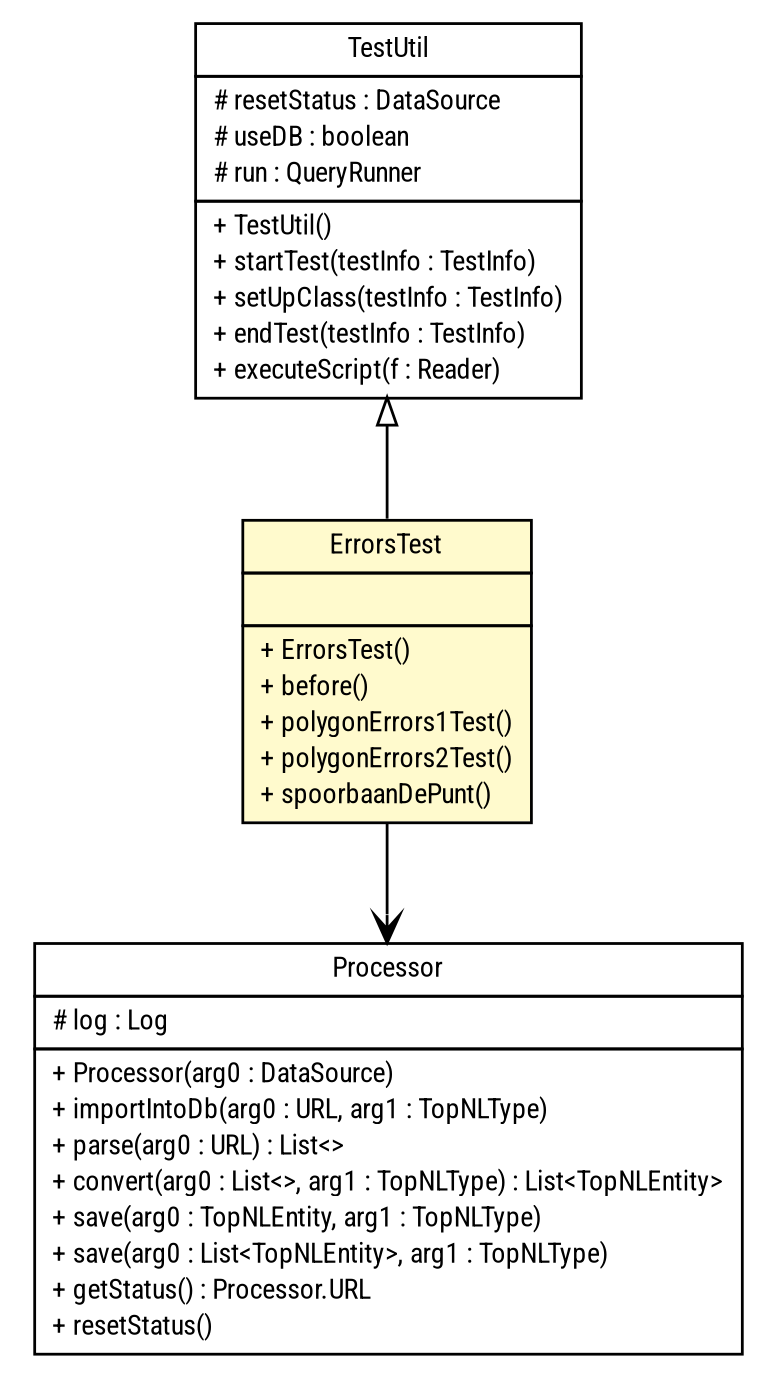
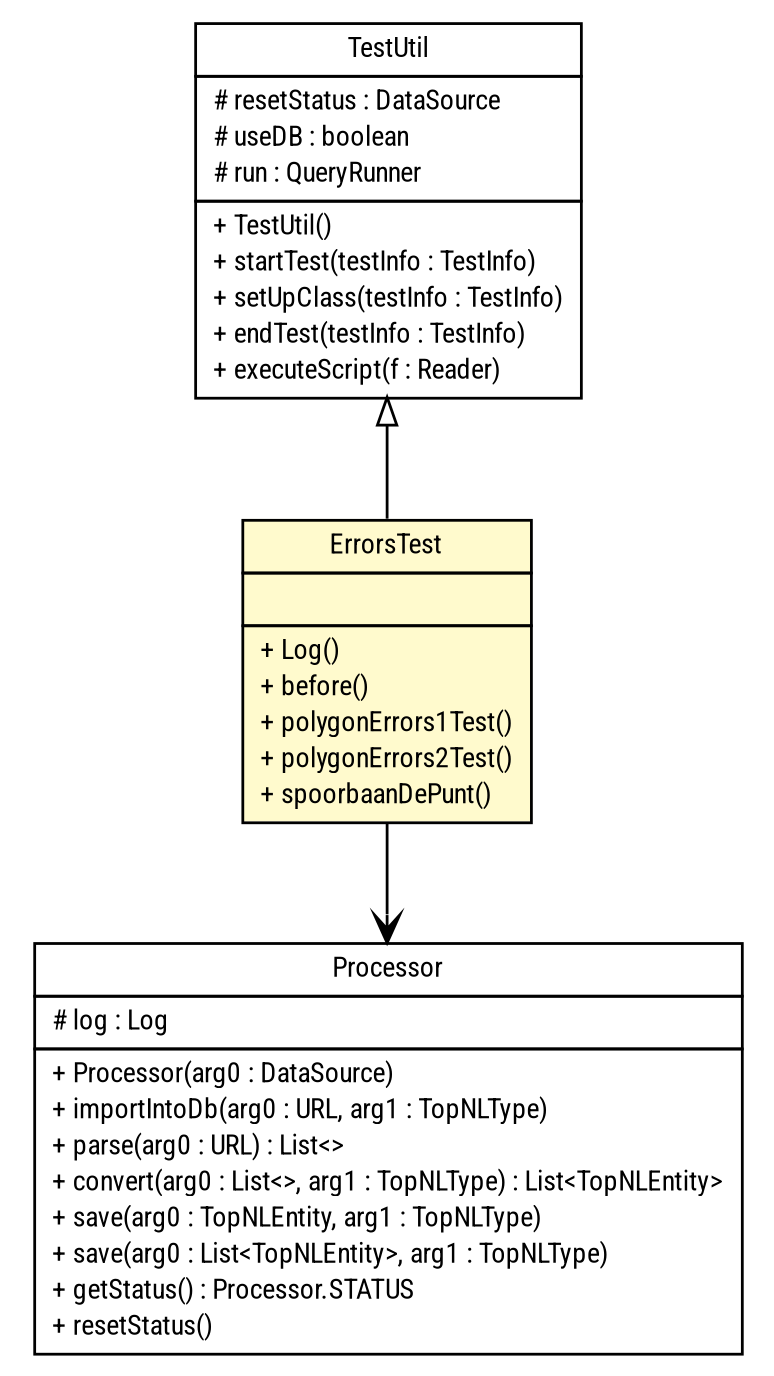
node "ErrorsTest": text "+ ErrorsTest()" -> "+ Log()"
node "Processor": text "+ getStatus() : Processor.URL" -> "+ getStatus() : Processor.STATUS"
